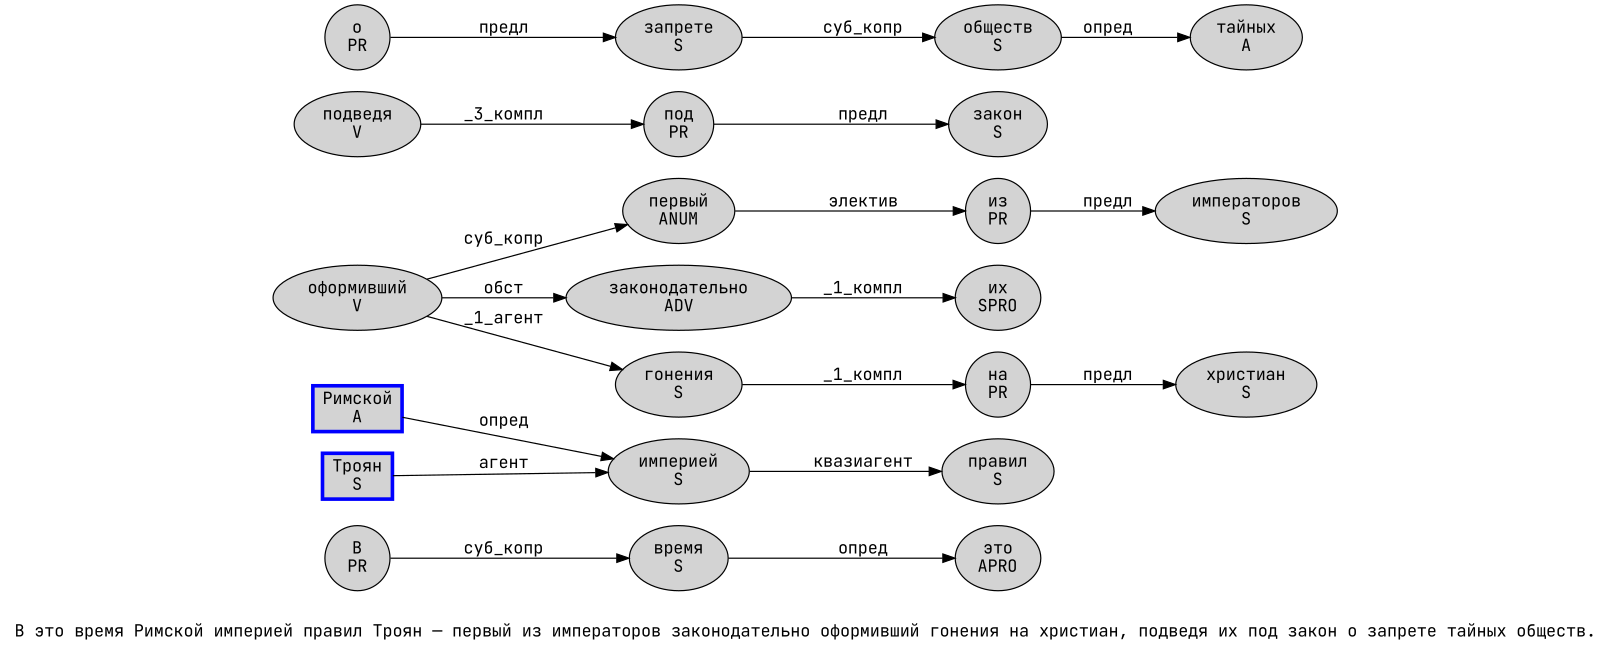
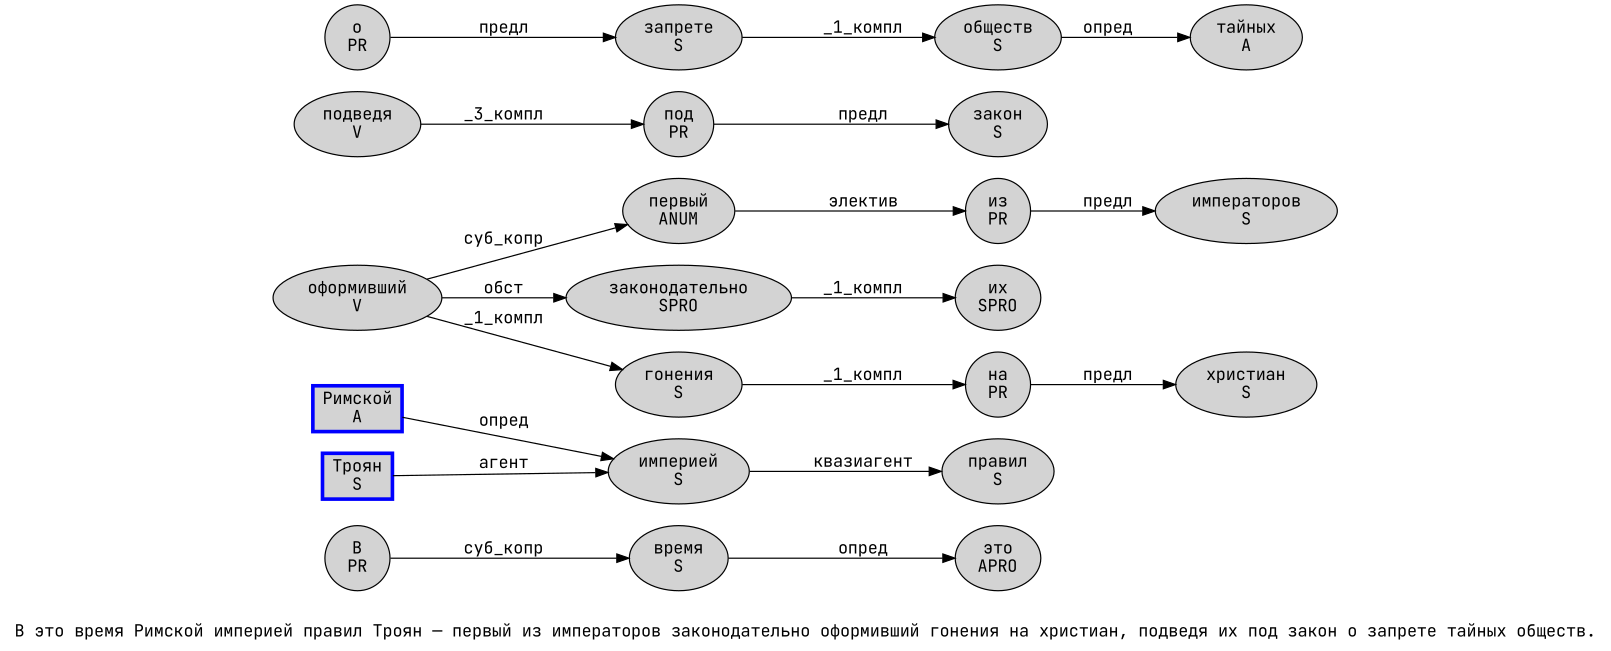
edge "запрете S" -> "обществ S": label "суб_копр" -> "_1_компл"
node "законодательно ADV": label "законодательно ADV" -> "законодательно SPRO"
edge "оформивший V" -> "гонения S": label "_1_агент" -> "_1_компл"
